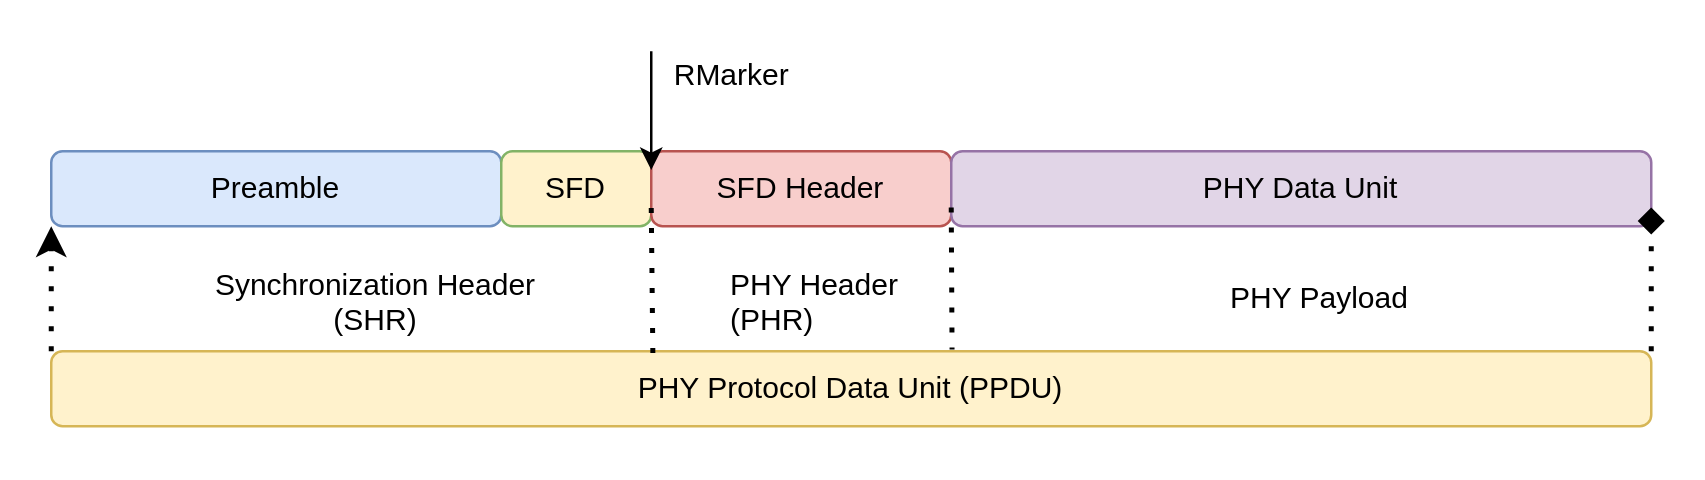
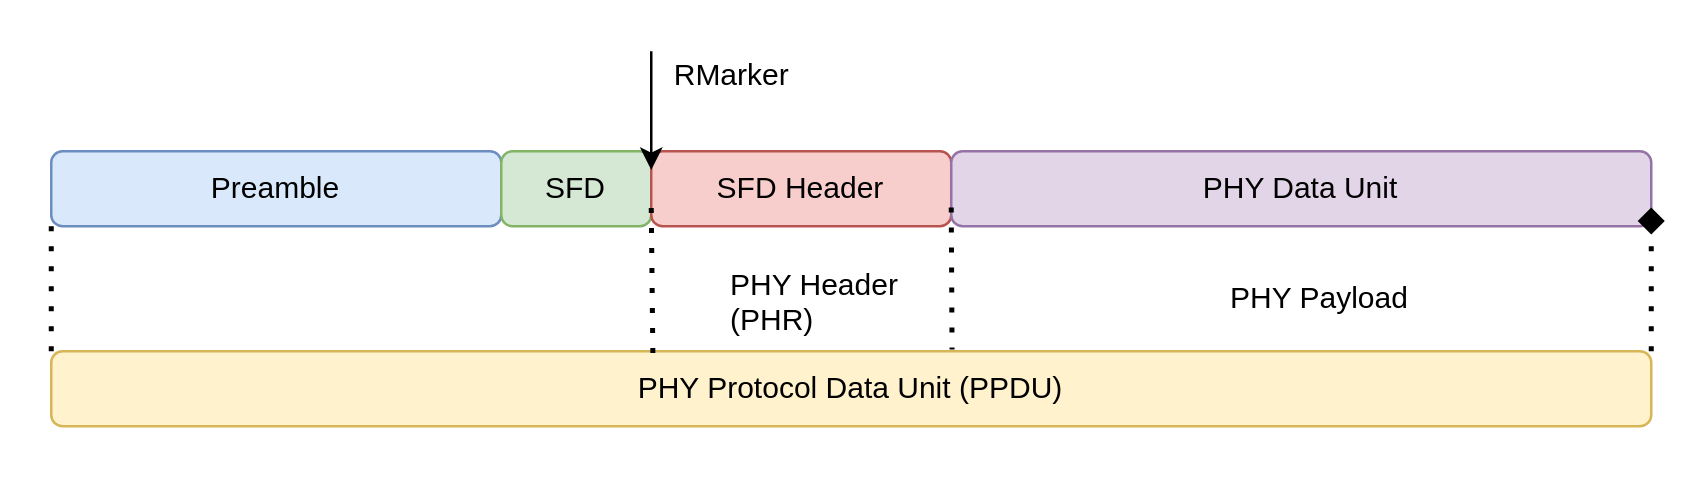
node "SFD": fillcolor #fff2cc -> #d5e8d4
edge "PHY Protocol Data Unit (PPDU)" -> "Preamble": arrowhead classic -> none
node "Synchronization Header (SHR)": removed
